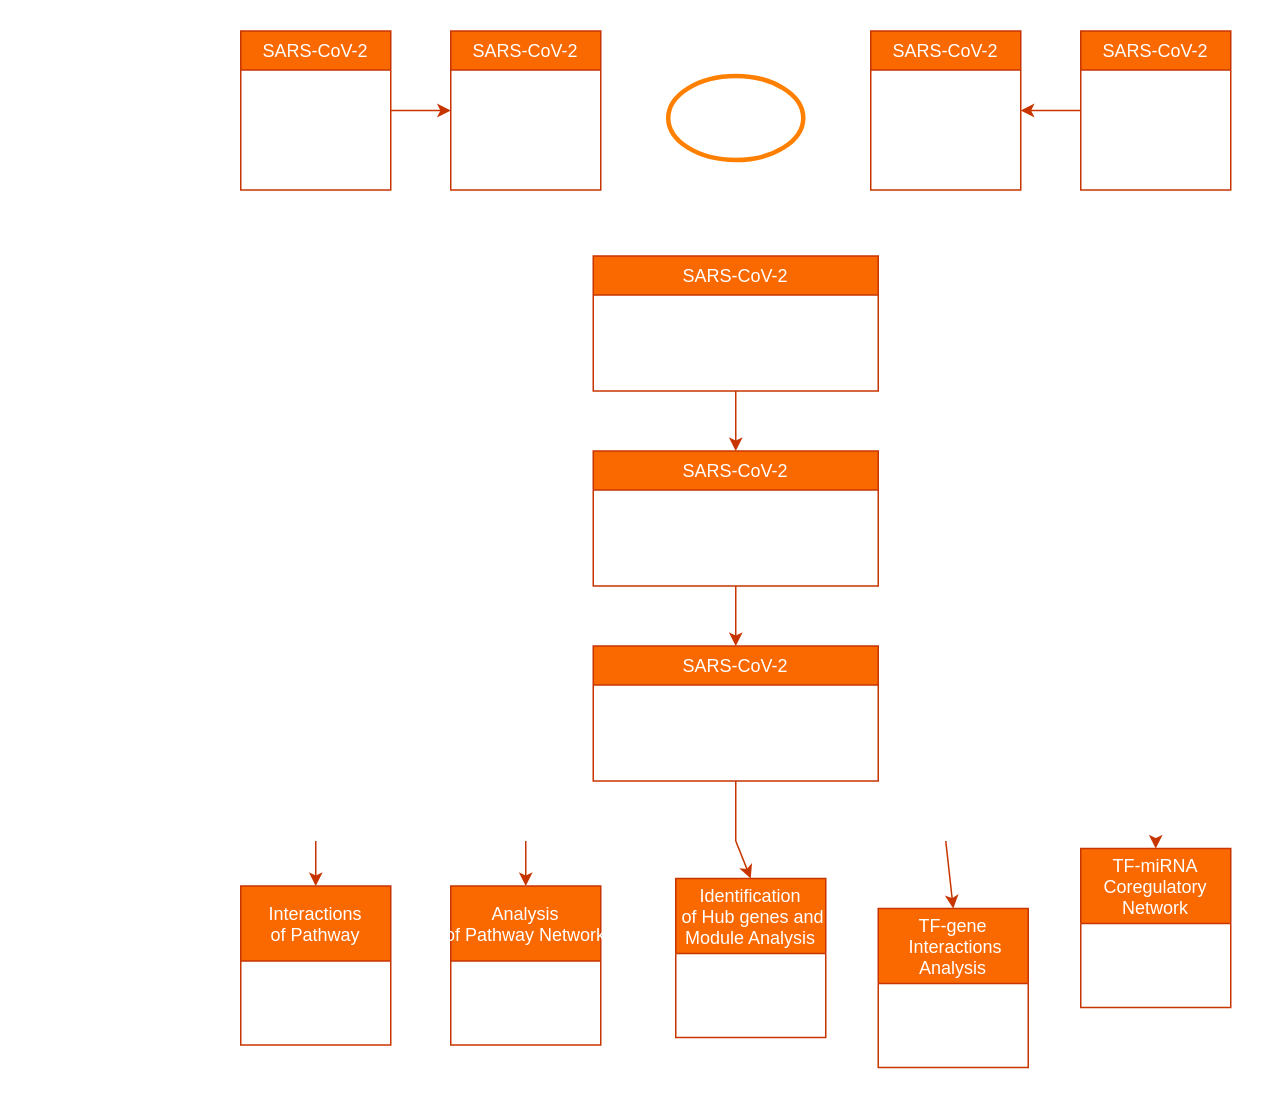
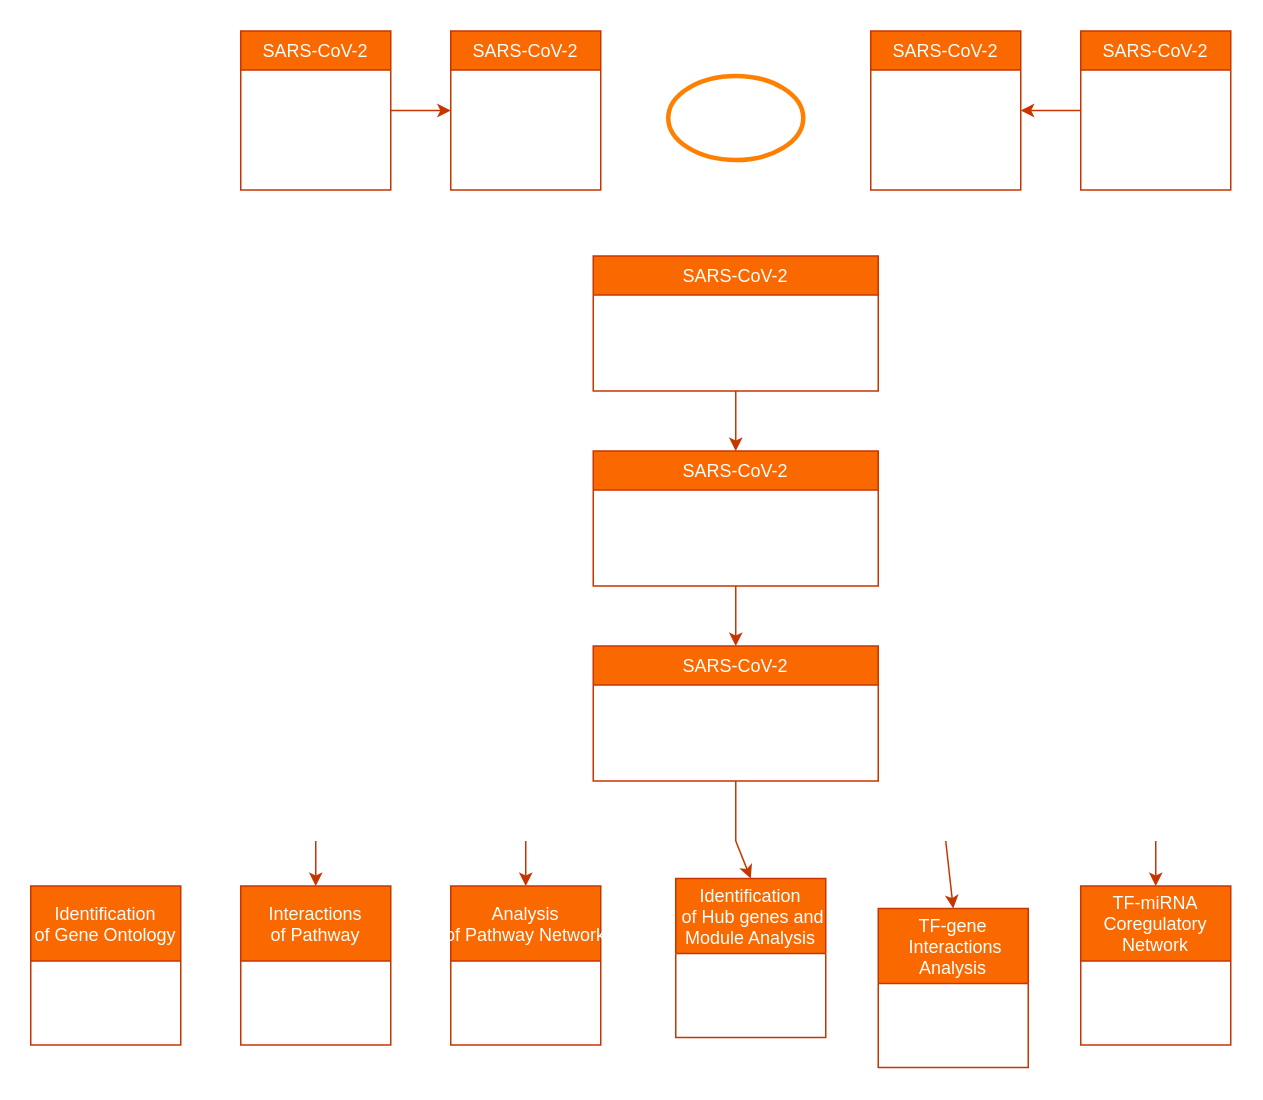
node "TF-miRNA Coregulatory Network": moved (1156, 928) -> (1156, 965)
node "Identification of Gene Ontology": added
